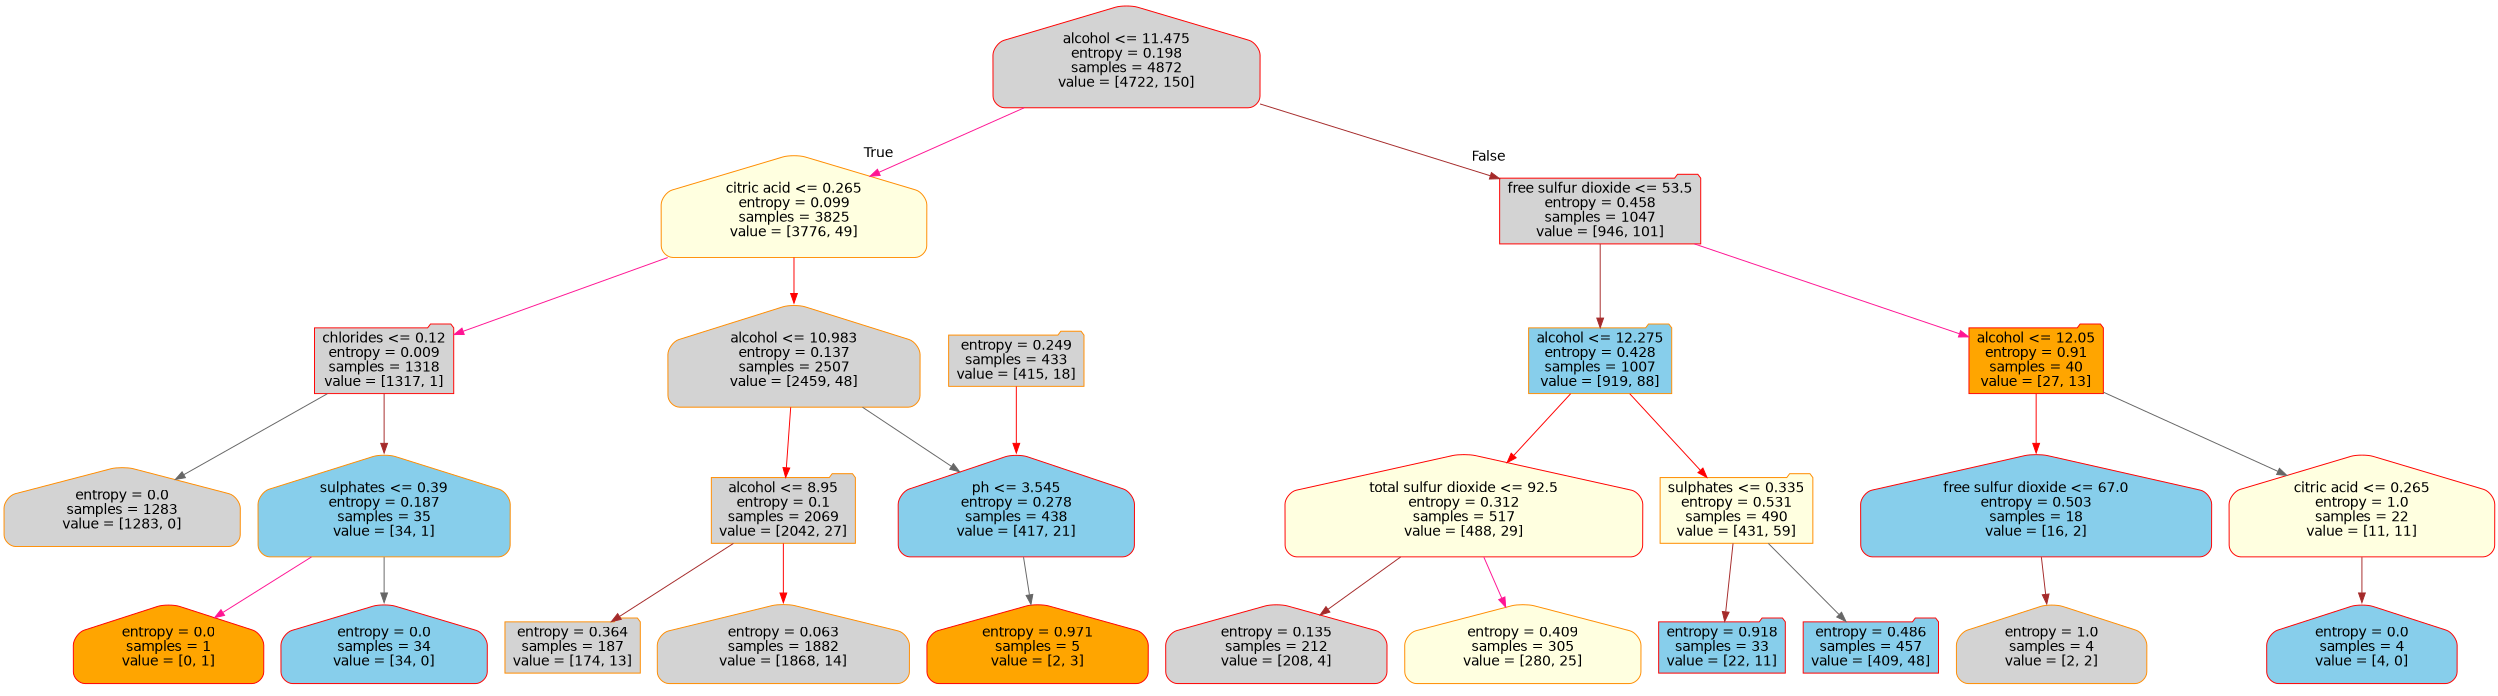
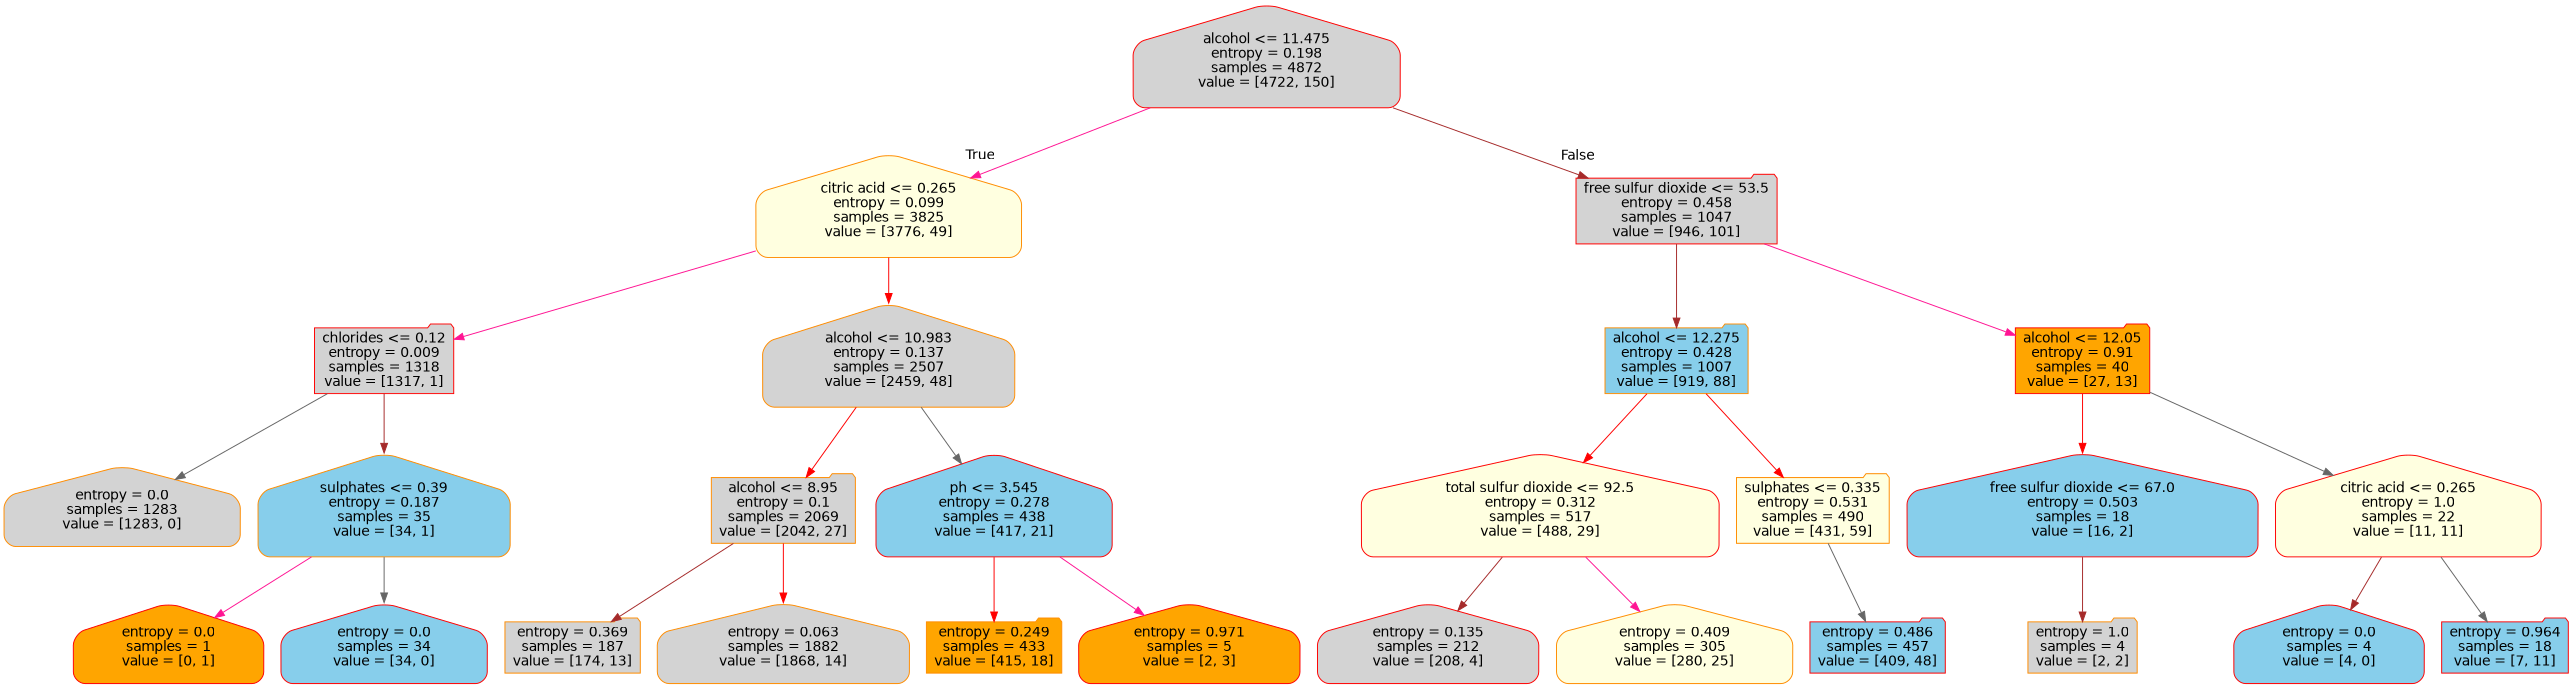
node "entropy = 0.249 samples = 433 value = [415, 18]": fillcolor lightgrey -> orange
edge "entropy = 0.249 samples = 433 value = [415, 18]" -> "ph <= 3.545 entropy = 0.278 samples = 438 value = [417, 21]": reversed
edge "ph <= 3.545 entropy = 0.278 samples = 438 value = [417, 21]" -> "entropy = 0.971 samples = 5 value = [2, 3]": color gray40 -> deeppink
node "entropy = 0.364 samples = 187 value = [174, 13]": label "entropy = 0.364 samples = 187 value = [174, 13]" -> "entropy = 0.369 samples = 187 value = [174, 13]"
node "entropy = 0.918 samples = 33 value = [22, 11]": removed
node "entropy = 1.0 samples = 4 value = [2, 2]": shape house -> folder
node "entropy = 0.964 samples = 18 value = [7, 11]": added
